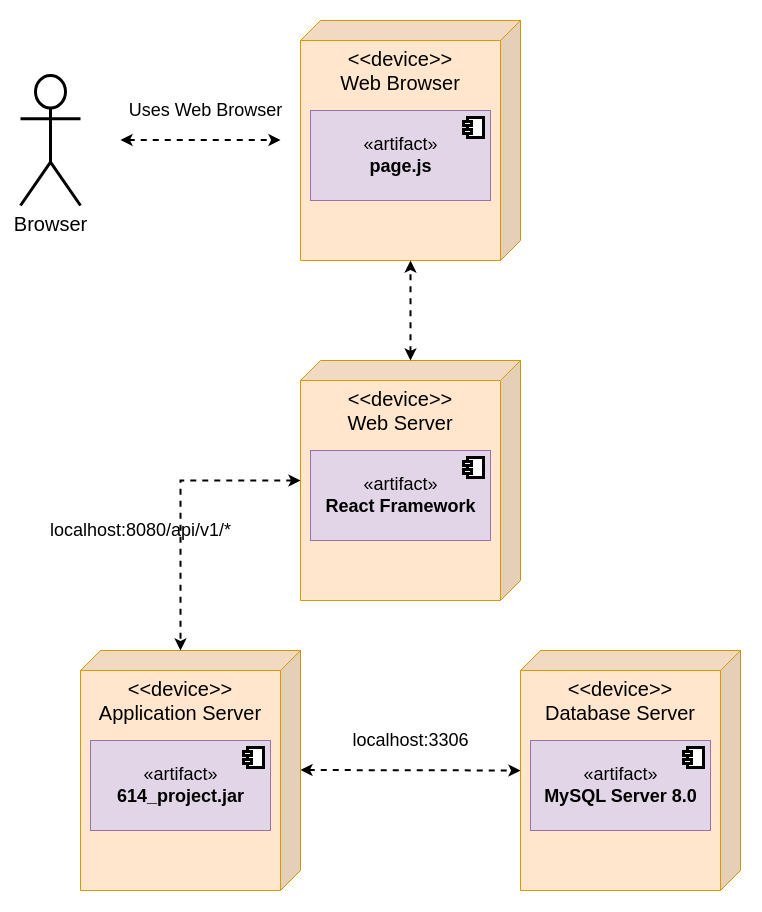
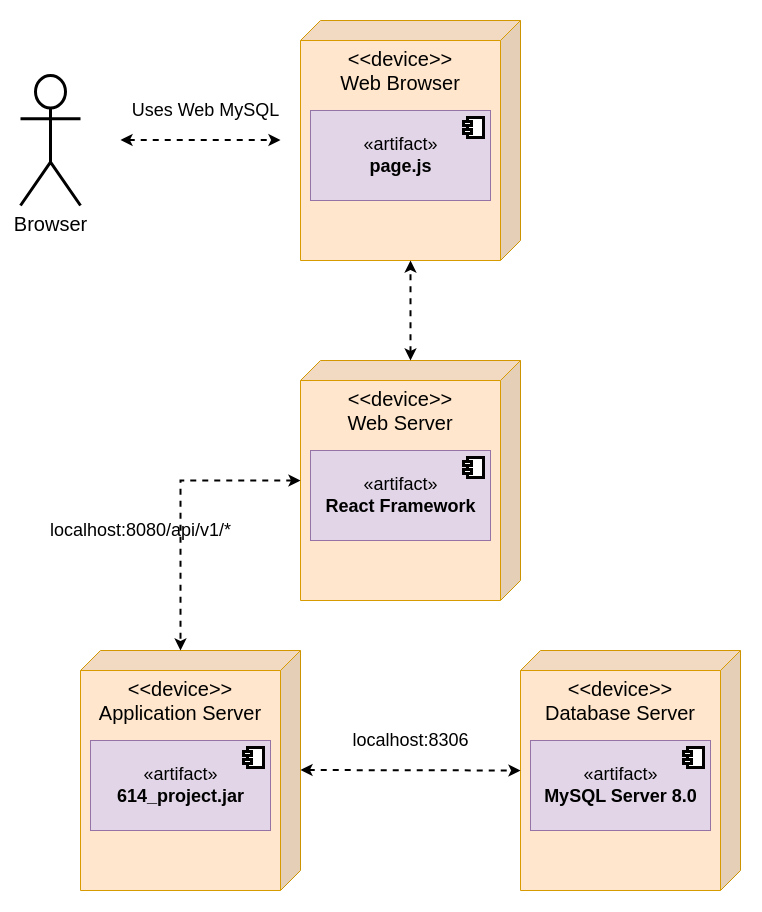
node "Uses Web Browser": label "Uses Web Browser" -> "Uses Web MySQL"
node "localhost:3306": label "localhost:3306" -> "localhost:8306"
